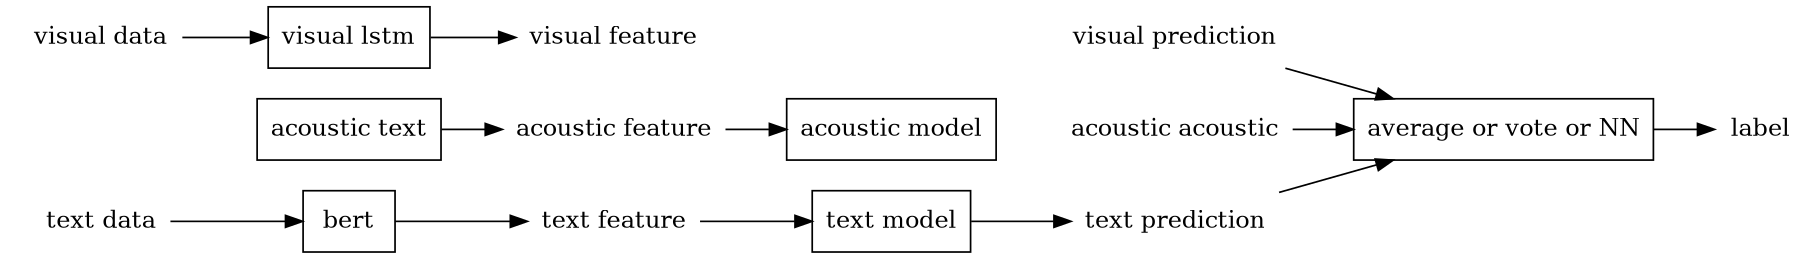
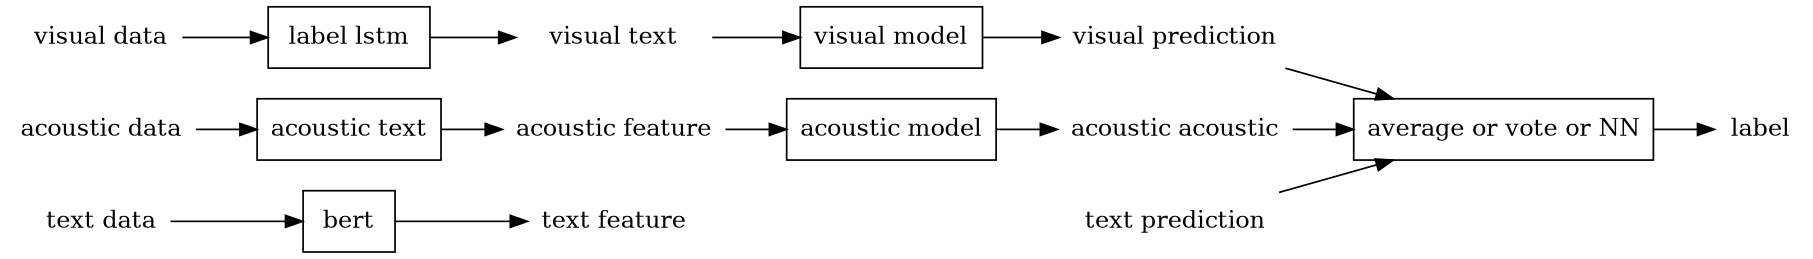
node "visual lstm": label "visual lstm" -> "label lstm"
node "visual feature": label "visual feature" -> "visual text"
node "visual model": added
node "acoustic data": added
edge "acoustic model" -> "acoustic acoustic": added
node "text model": removed
